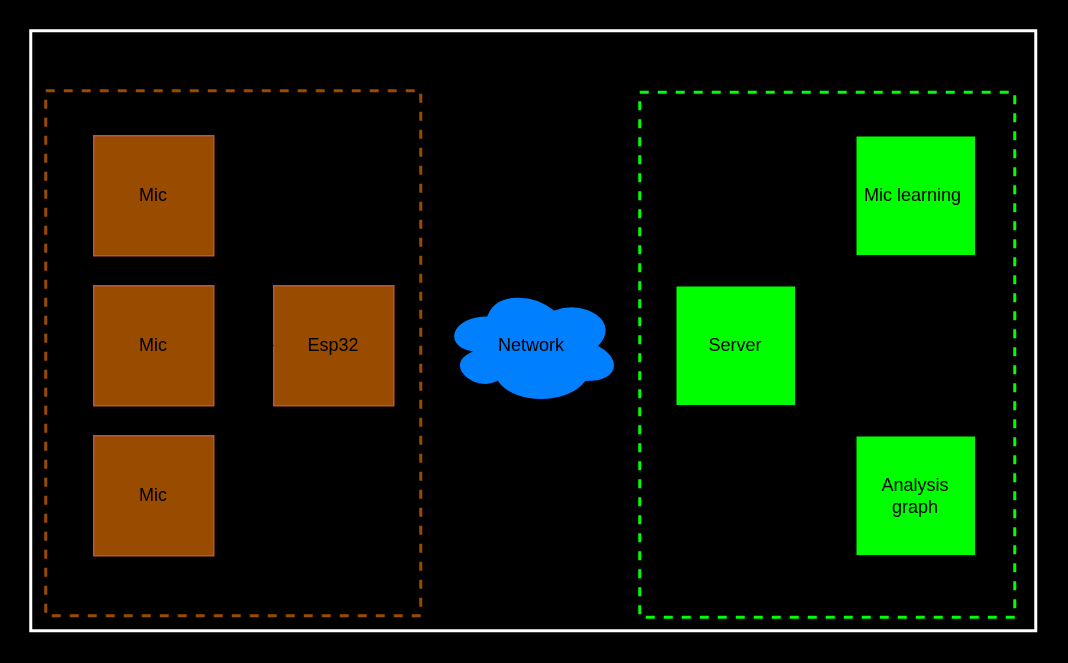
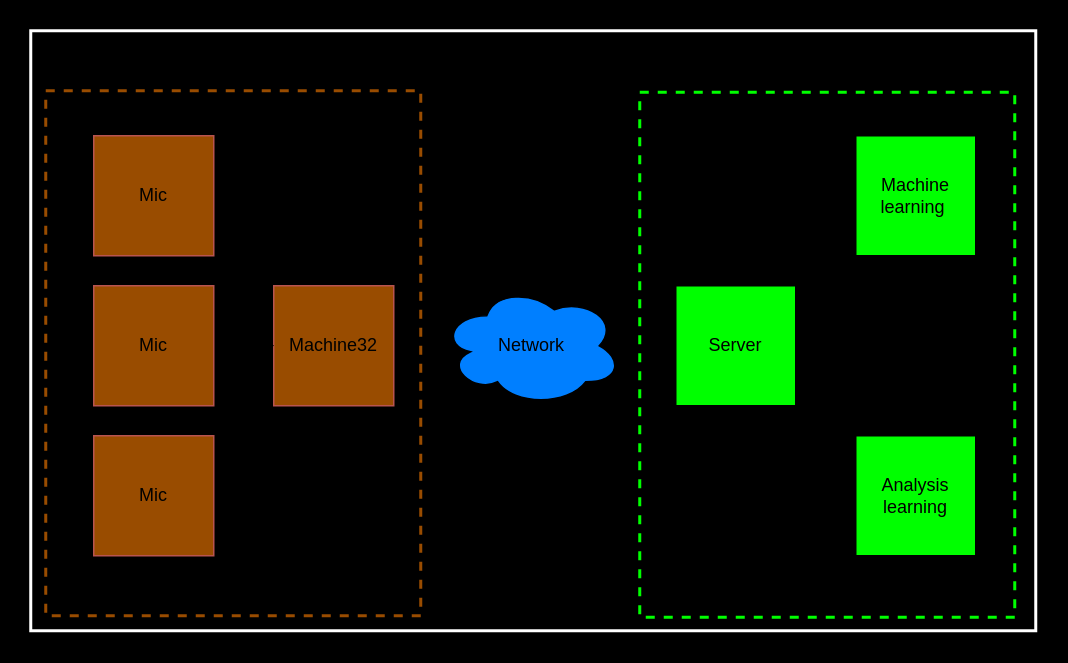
node "Mic learning": label "Mic learning" -> "Machine learning"
node "Esp32": label "Esp32" -> "Machine32"
node "Analysis graph": label "Analysis graph" -> "Analysis learning"
